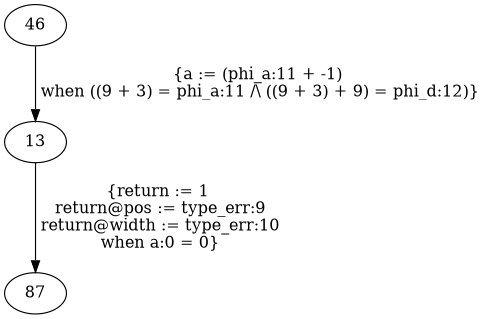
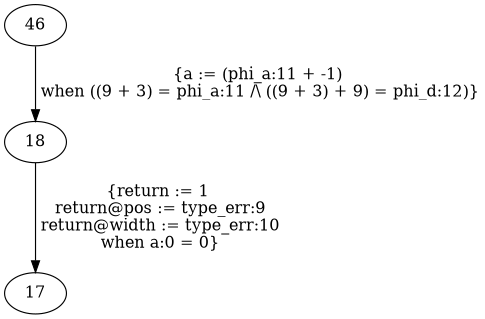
node "13": label "13" -> "18"
node "87": label "87" -> "17"
